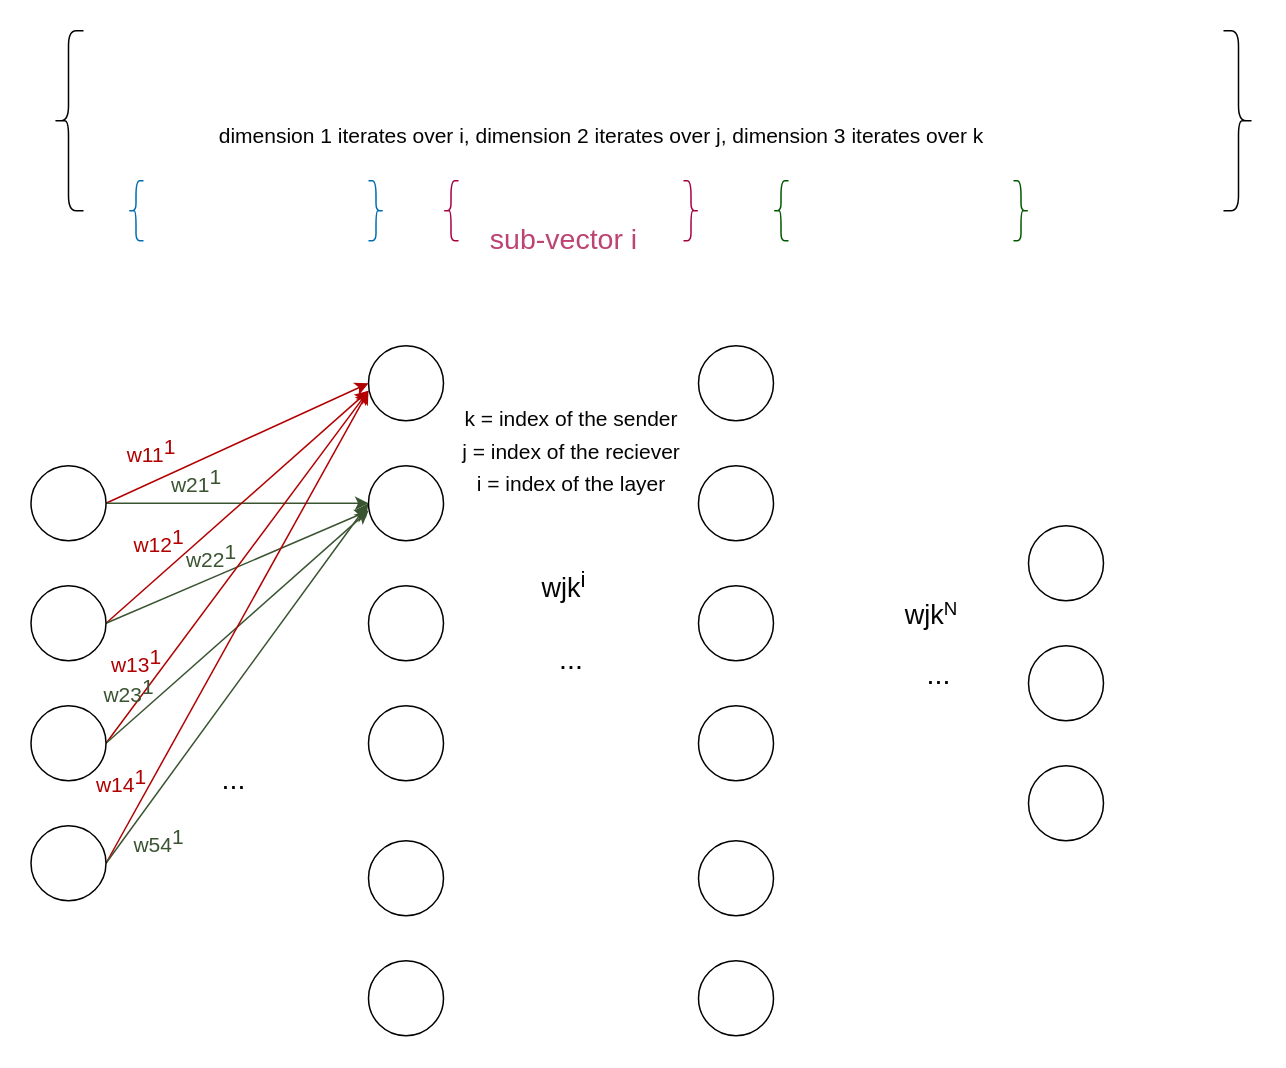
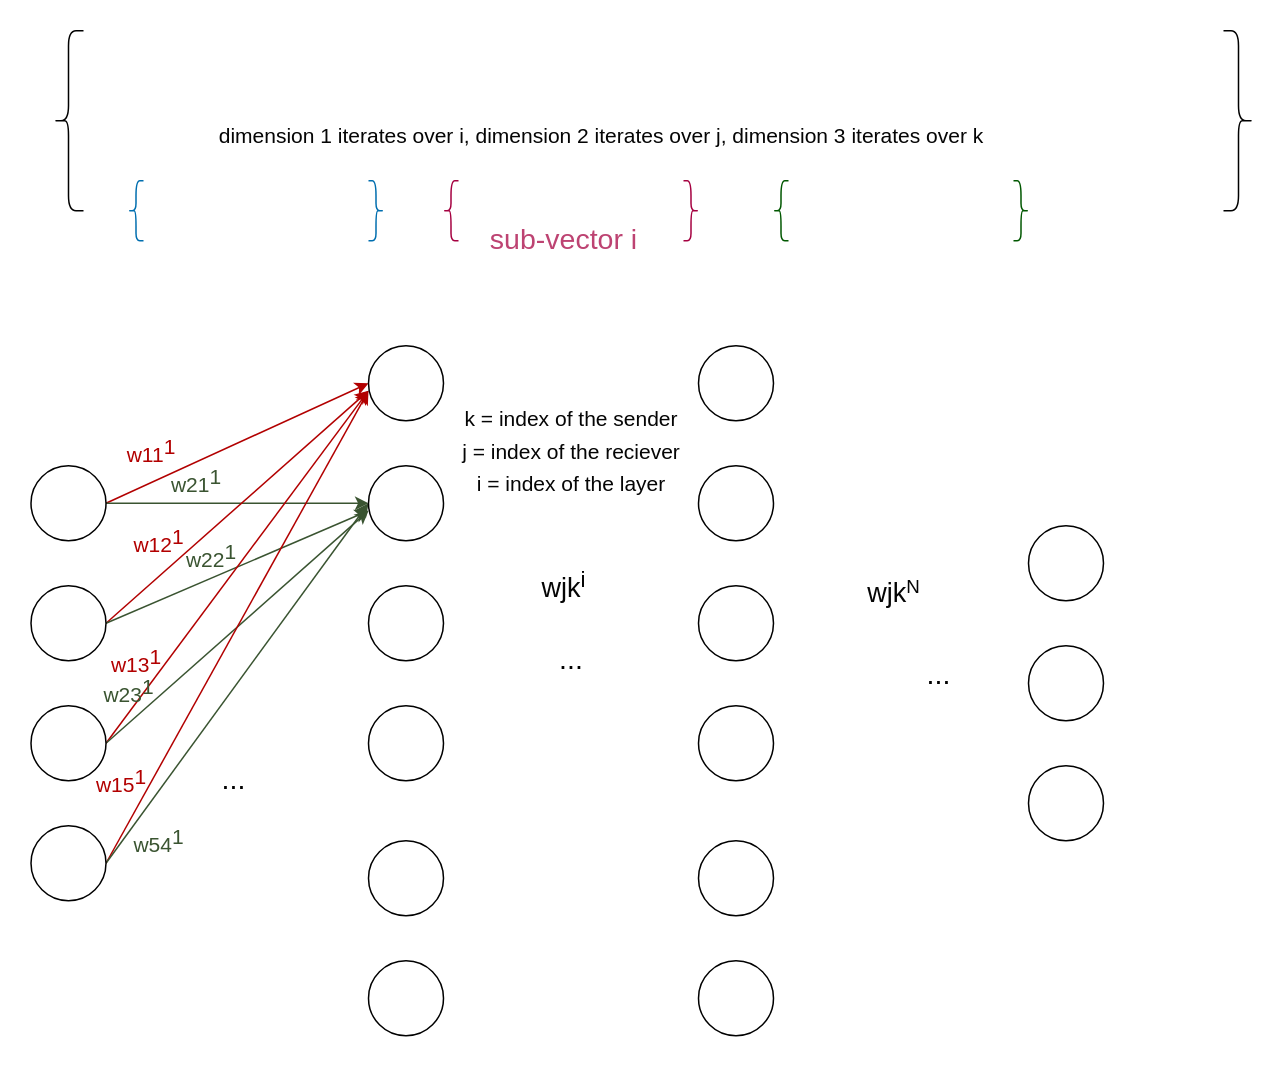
node "wjkN": moved (931, 616) -> (893, 593)
node "w141": label "w141" -> "w151"
